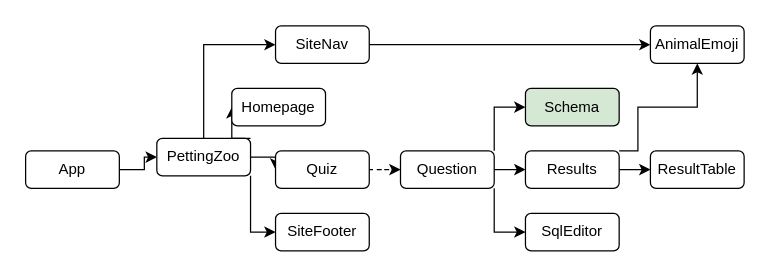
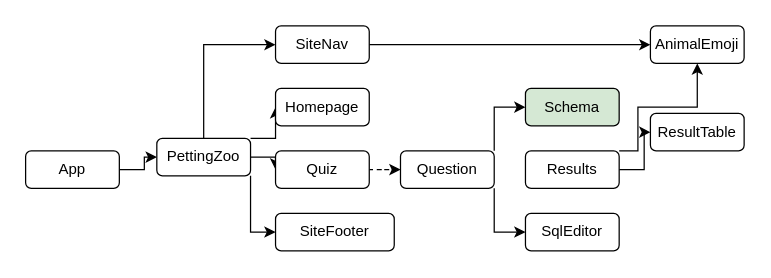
node "Homepage": moved (279, 107) -> (323, 107)
edge "Question" -> "Results": removed
node "ResultTable": moved (698, 169) -> (698, 132)
node "SiteFooter": size 94x38 -> 119x38
